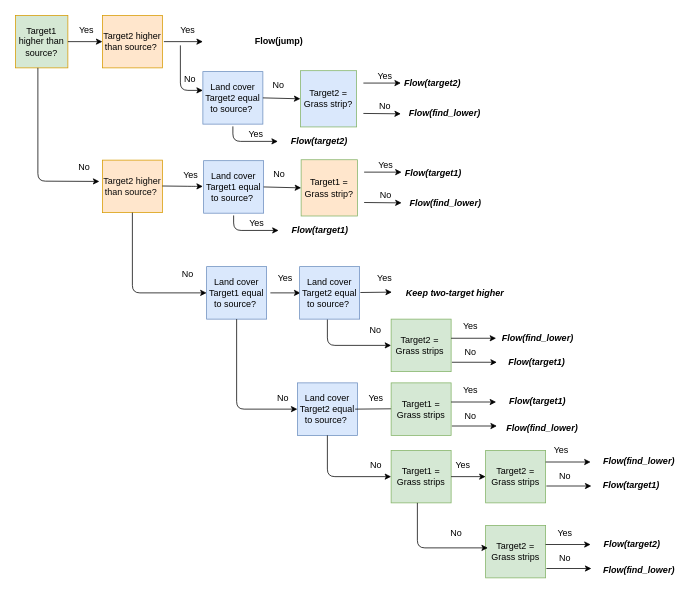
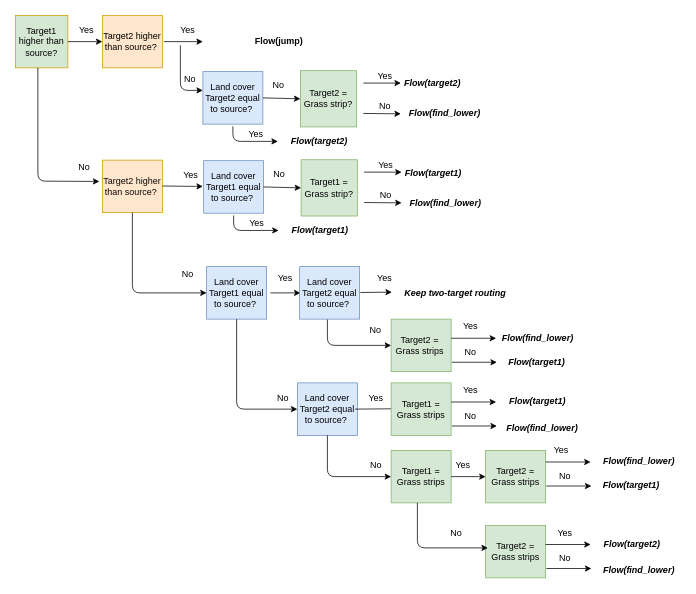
node "Target2 = Grass strip?": fillcolor #dae8fc -> #d5e8d4
node "Target1 = Grass strip?": fillcolor #ffe6cc -> #d5e8d4
node "Keep two-target higher": label "Keep two-target higher" -> "Keep two-target routing"
